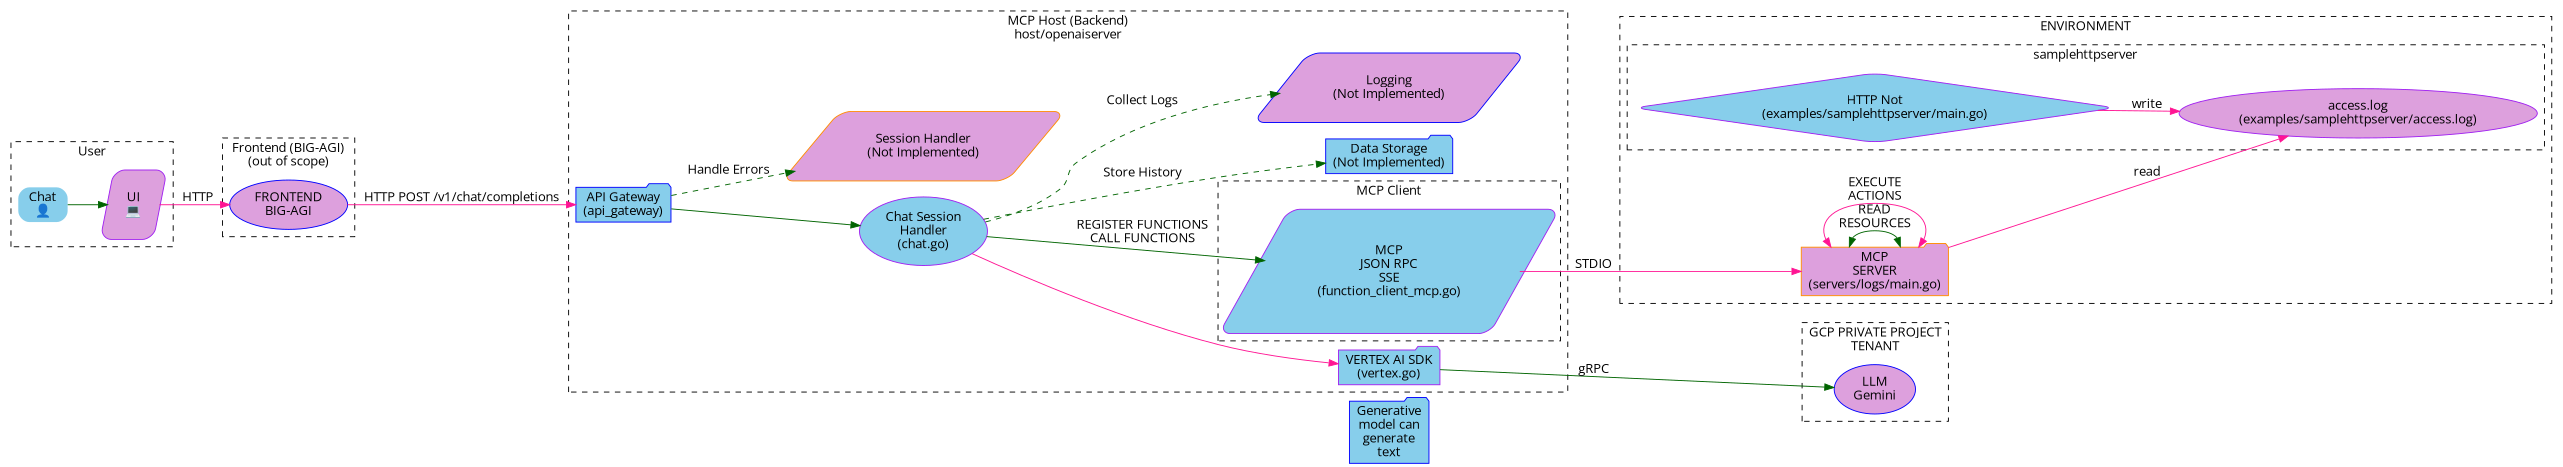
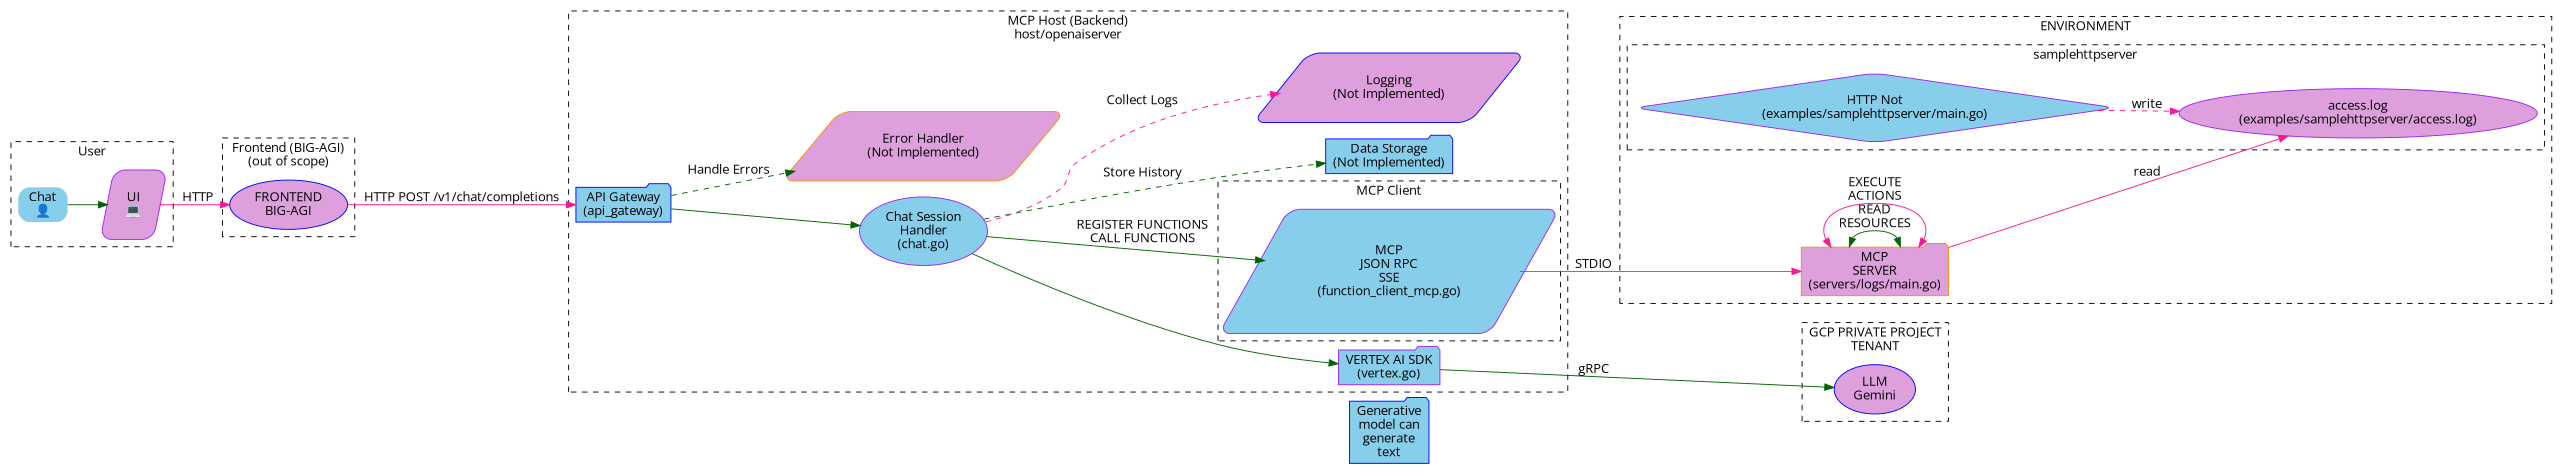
edge "HTTP Not (examples/samplehttpserver/main.go)" -> "access.log (examples/samplehttpserver/access.log)": style solid -> dashed
edge "Chat Session Handler (chat.go)" -> "Logging (Not Implemented)": color darkgreen -> deeppink
node "Session Handler (Not Implemented)": label "Session Handler (Not Implemented)" -> "Error Handler (Not Implemented)"
edge "Chat Session Handler (chat.go)" -> "VERTEX AI SDK (vertex.go)": color deeppink -> darkgreen
